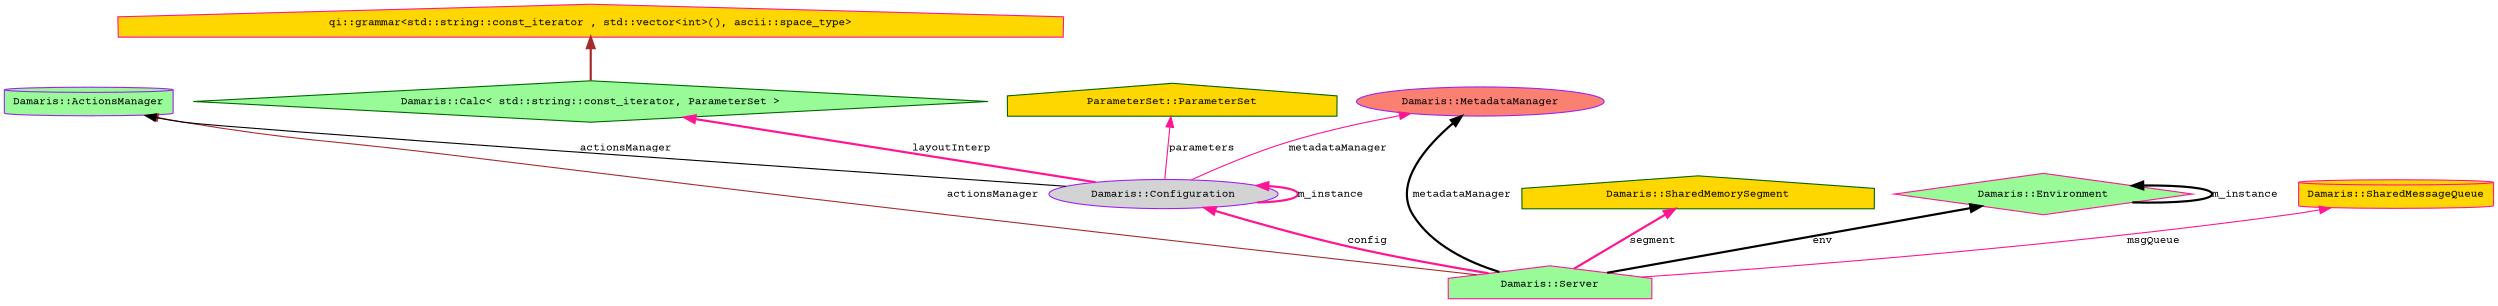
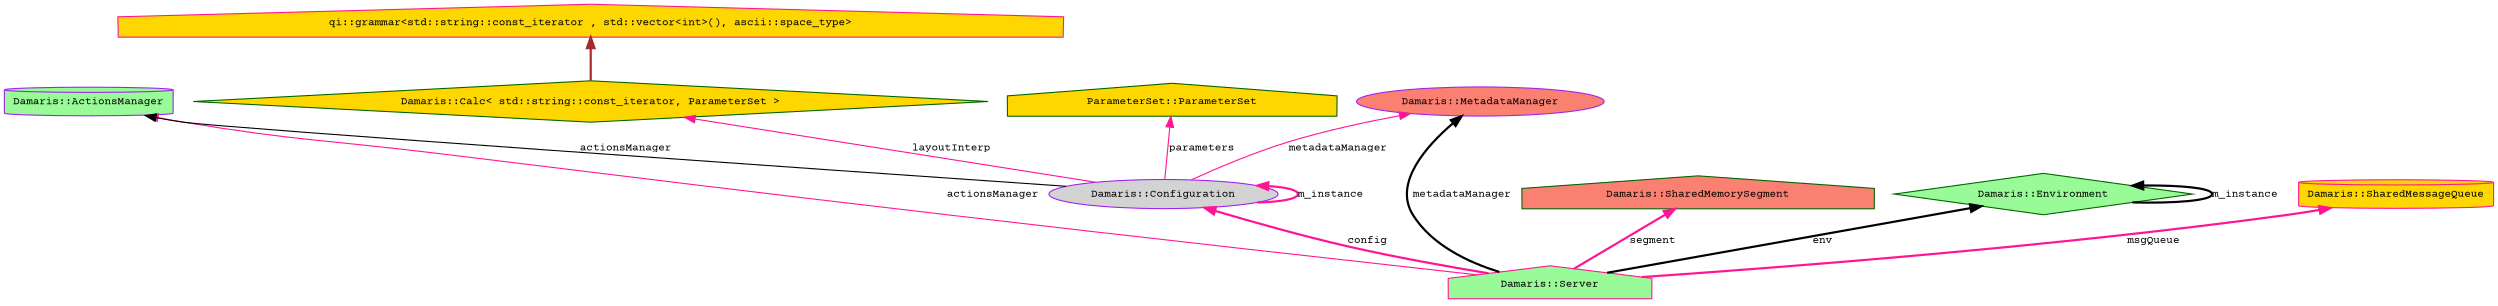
node "Damaris::Calc< std::string::const_iterator, ParameterSet >": fillcolor palegreen -> gold
edge "Damaris::Configuration" -> "Damaris::Calc< std::string::const_iterator, ParameterSet >": style bold -> solid
node "Damaris::SharedMemorySegment": fillcolor gold -> salmon
node "Damaris::Environment": color deeppink -> darkgreen
edge "Damaris::Server" -> "Damaris::ActionsManager": color brown -> deeppink
edge "Damaris::Server" -> "Damaris::SharedMessageQueue": style solid -> bold
